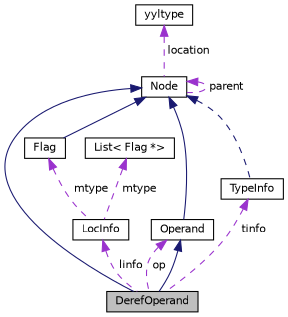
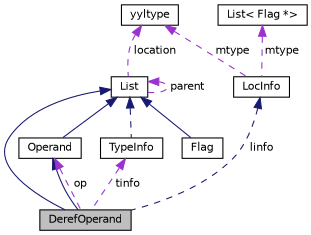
node "Node": label "Node" -> "List"
edge "LocInfo" -> "Flag": now "LocInfo" -> "yyltype"
edge "DerefOperand" -> "LocInfo": color darkorchid3 -> midnightblue
